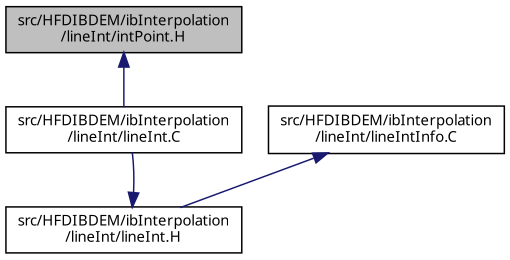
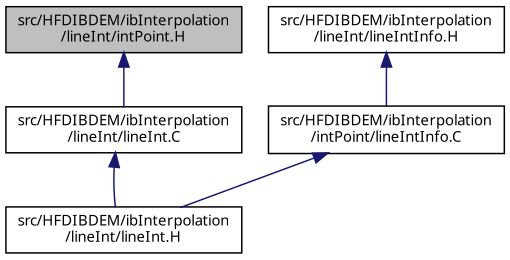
node "src/HFDIBDEM/ibInterpolation /lineInt/lineIntInfo.H": added
node "src/HFDIBDEM/ibInterpolation /lineInt/lineIntInfo.C": label "src/HFDIBDEM/ibInterpolation /lineInt/lineIntInfo.C" -> "src/HFDIBDEM/ibInterpolation /intPoint/lineIntInfo.C"
edge "src/HFDIBDEM/ibInterpolation /lineInt/lineInt.C" -> "src/HFDIBDEM/ibInterpolation /lineInt/lineInt.H": reversed
